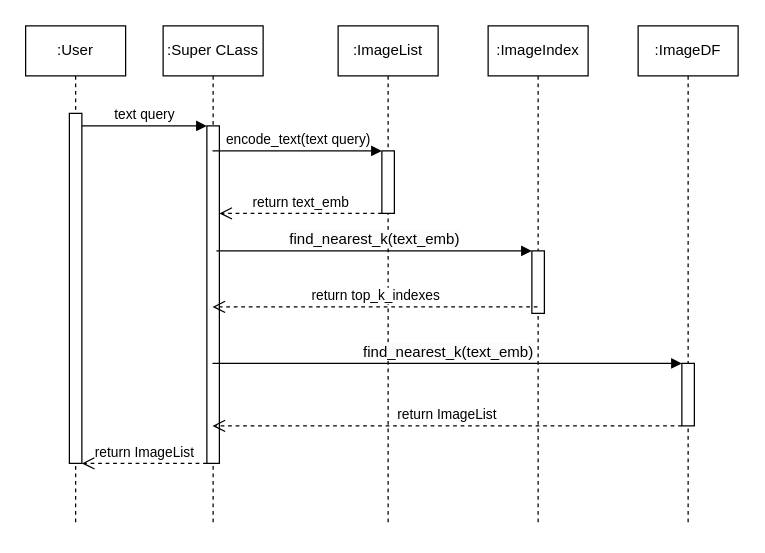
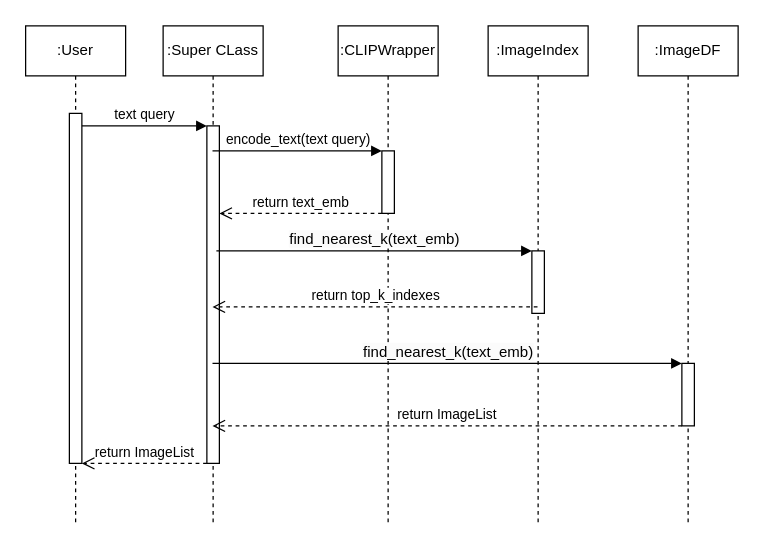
node ":ImageList": label ":ImageList" -> ":CLIPWrapper"
